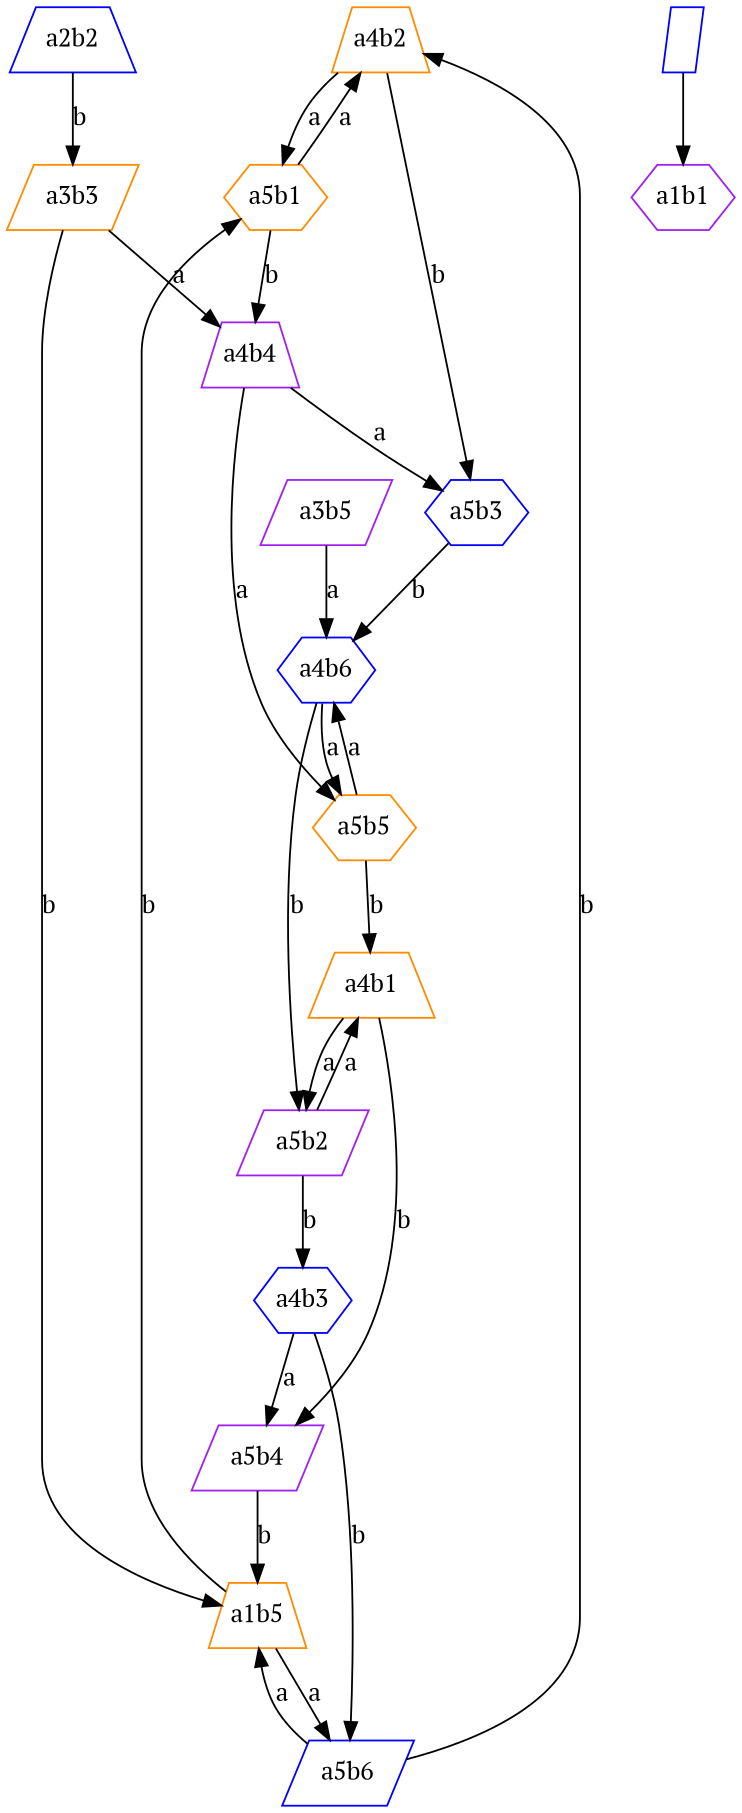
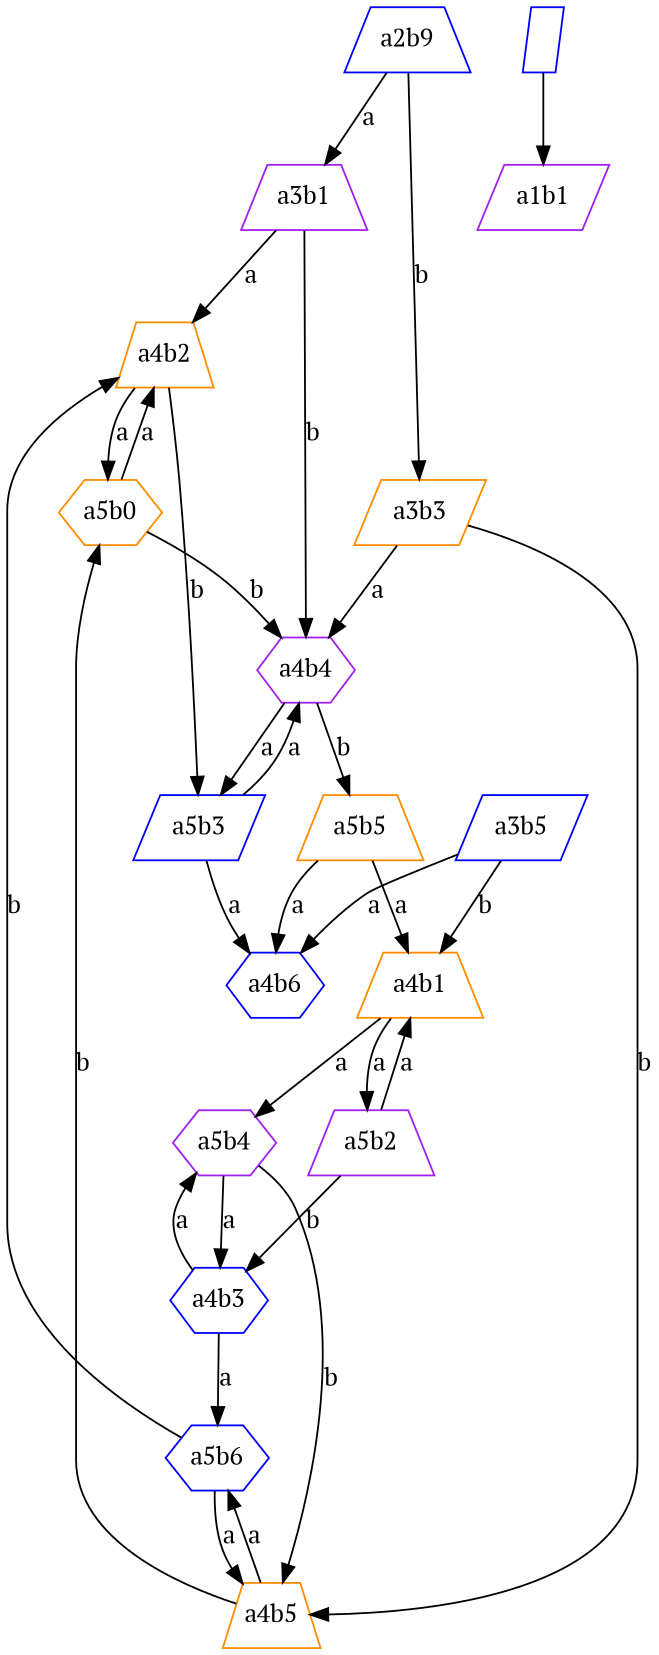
node "a2b2": label "a2b2" -> "a2b9"
node "a5b1": label "a5b1" -> "a5b0"
node "a3b1": added
node "a1b1": shape hexagon -> parallelogram
node "a4b4": shape trapezium -> hexagon
node "a3b5": color purple -> blue
node "a5b3": shape hexagon -> parallelogram
edge "a4b4" -> "a5b5": label "a" -> "b"
edge "a5b3" -> "a4b6": label "b" -> "a"
edge "a4b6" -> "a5b5": removed, label "a"
edge "a5b3" -> "a4b4": added, label "a"
node "a5b5": shape hexagon -> trapezium
edge "a4b6" -> "a5b2": removed, label "b"
edge "a3b5" -> "a4b1": added, label "b"
edge "a5b5" -> "a4b1": label "b" -> "a"
node "a5b2": shape parallelogram -> trapezium
edge "a5b4" -> "a4b3": added, label "a"
edge "a4b1" -> "a5b4": label "b" -> "a"
node "a5b4": shape parallelogram -> hexagon
edge "a4b3" -> "a5b6": label "b" -> "a"
node "a1b5": label "a1b5" -> "a4b5"
node "a5b6": shape parallelogram -> hexagon
